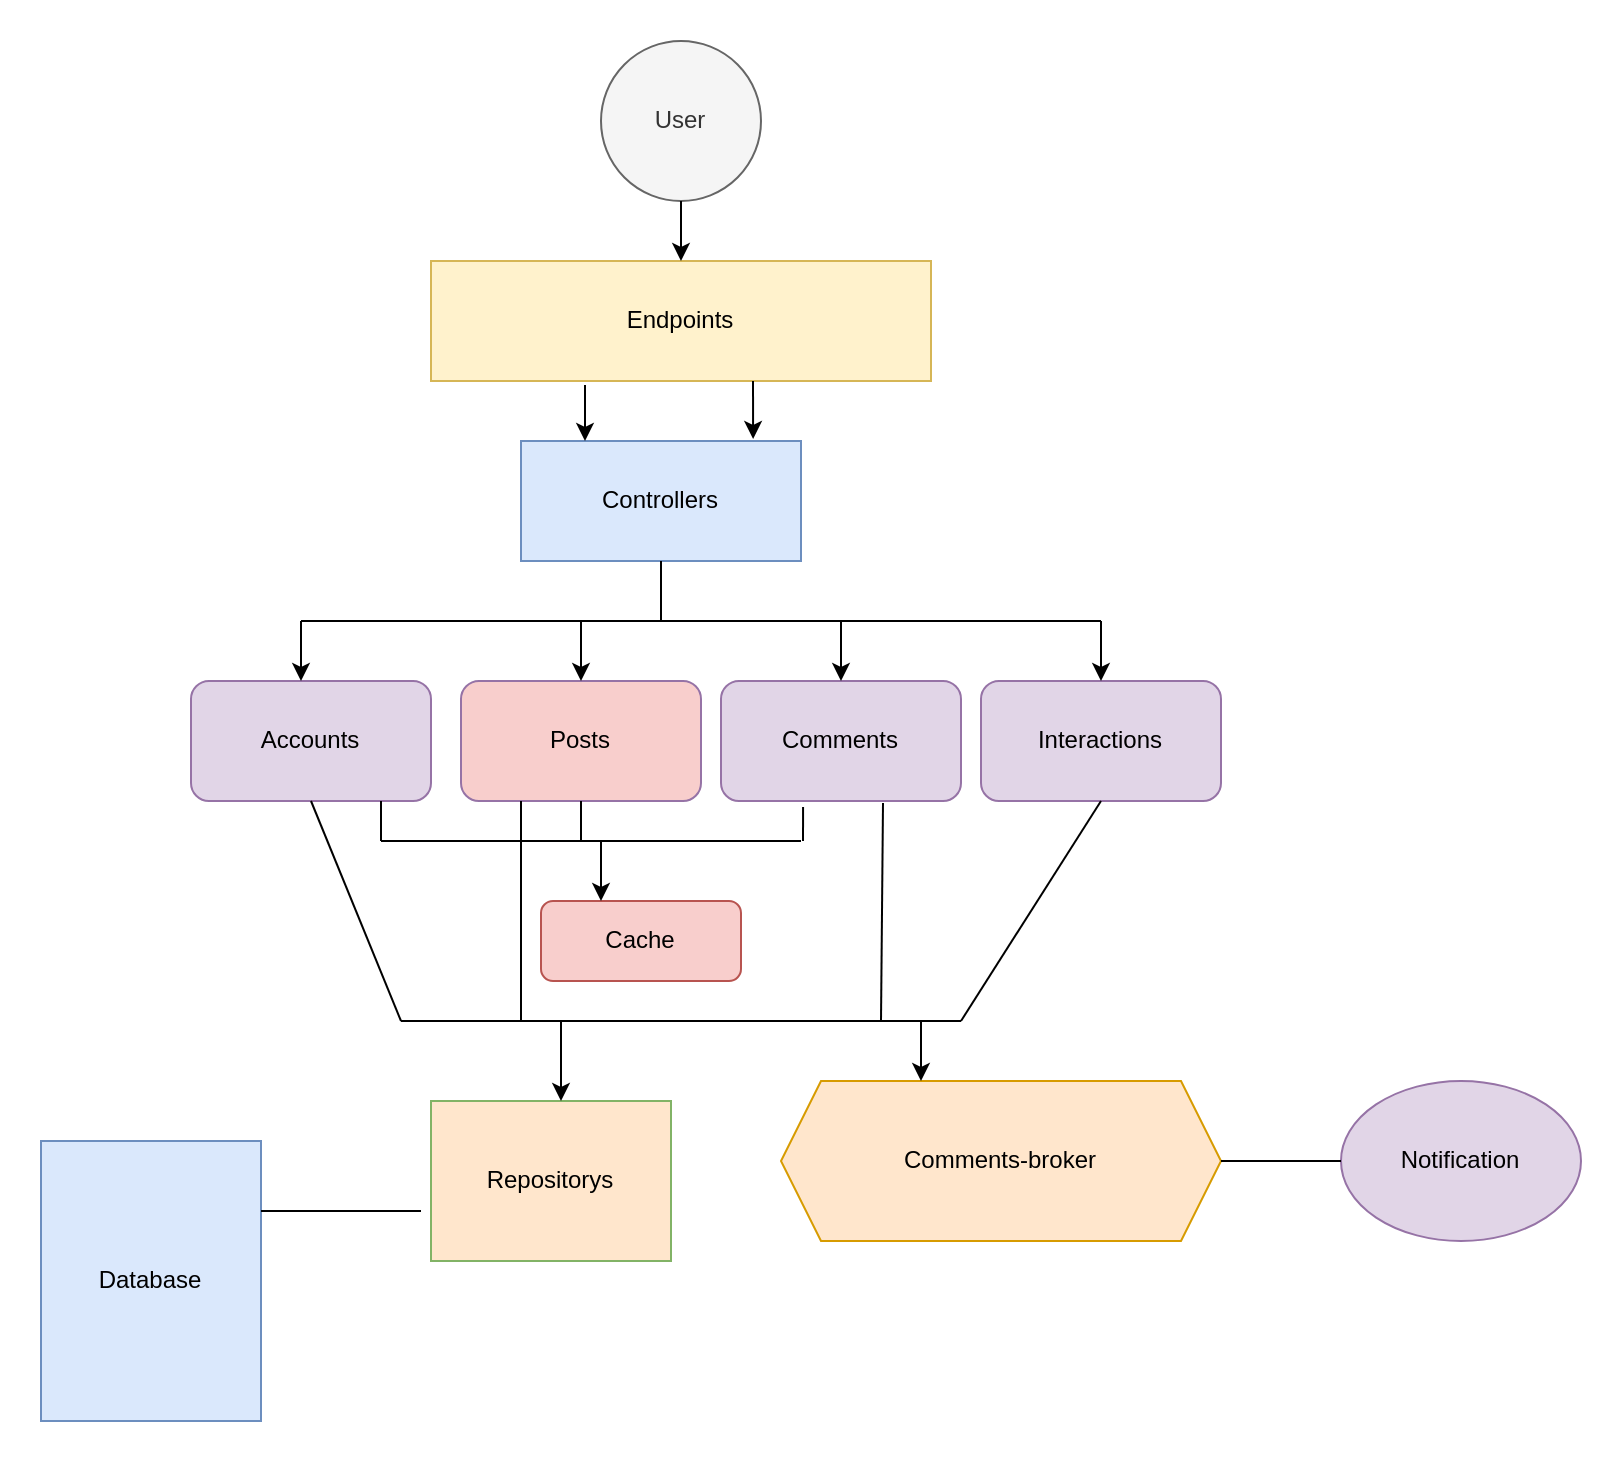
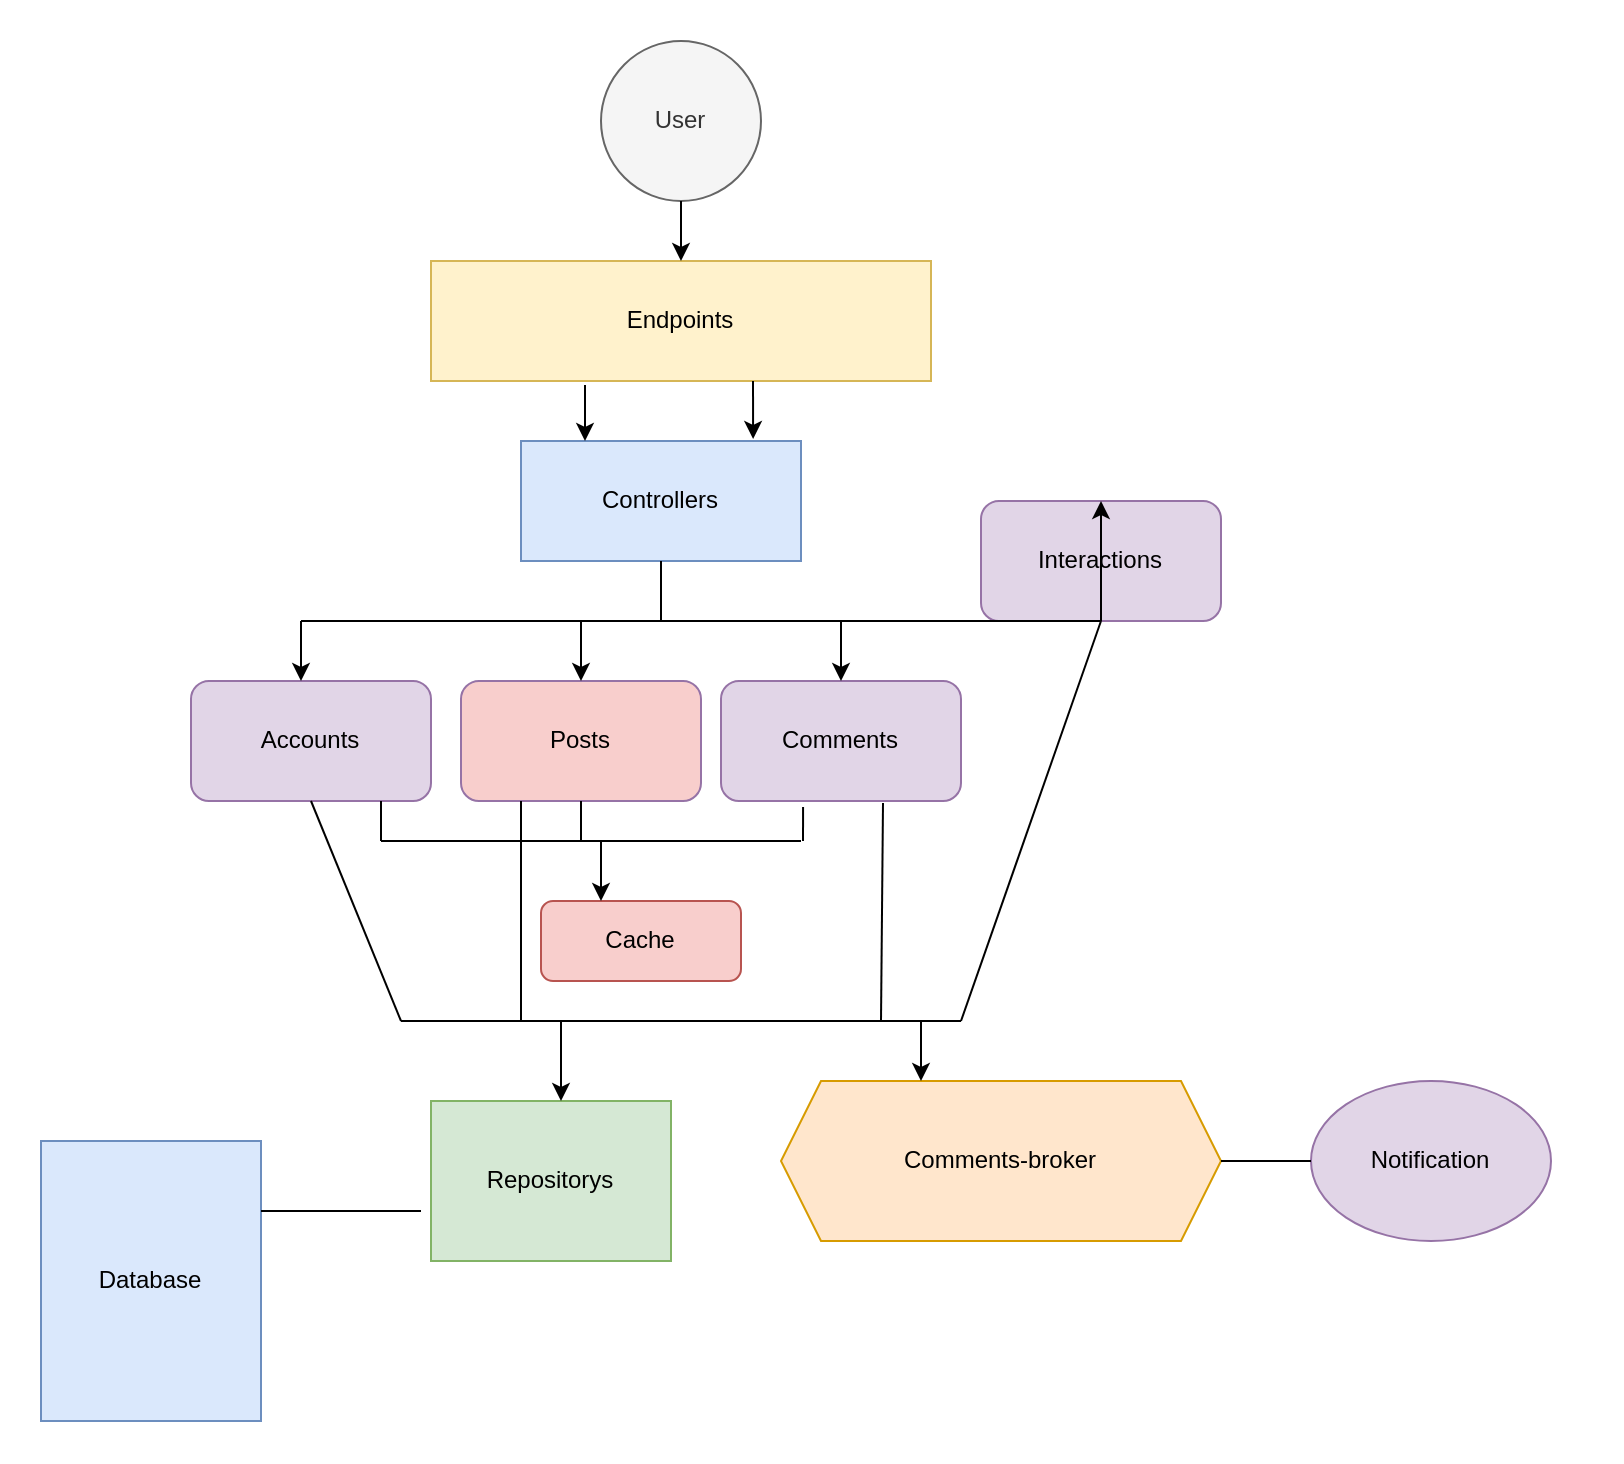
node "Interactions": moved (1101, 741) -> (1101, 561)
node "Notification": moved (1461, 1161) -> (1431, 1161)
node "Repositorys": fillcolor #ffe6cc -> #d5e8d4
